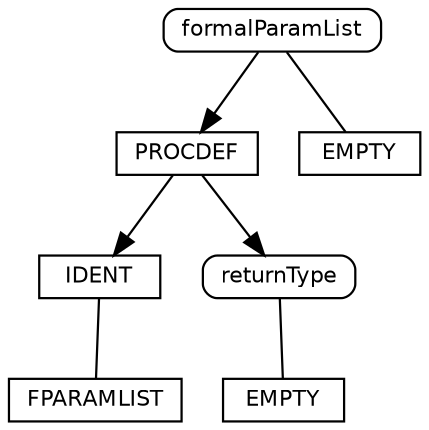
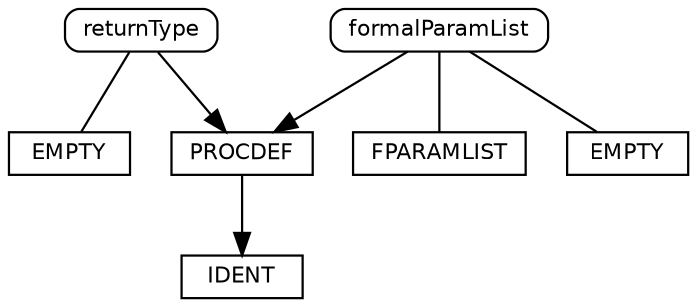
edge "PROCDEF" -> "returnType": reversed
edge "IDENT" -- "FPARAMLIST": now "formalParamList" -- "FPARAMLIST"
